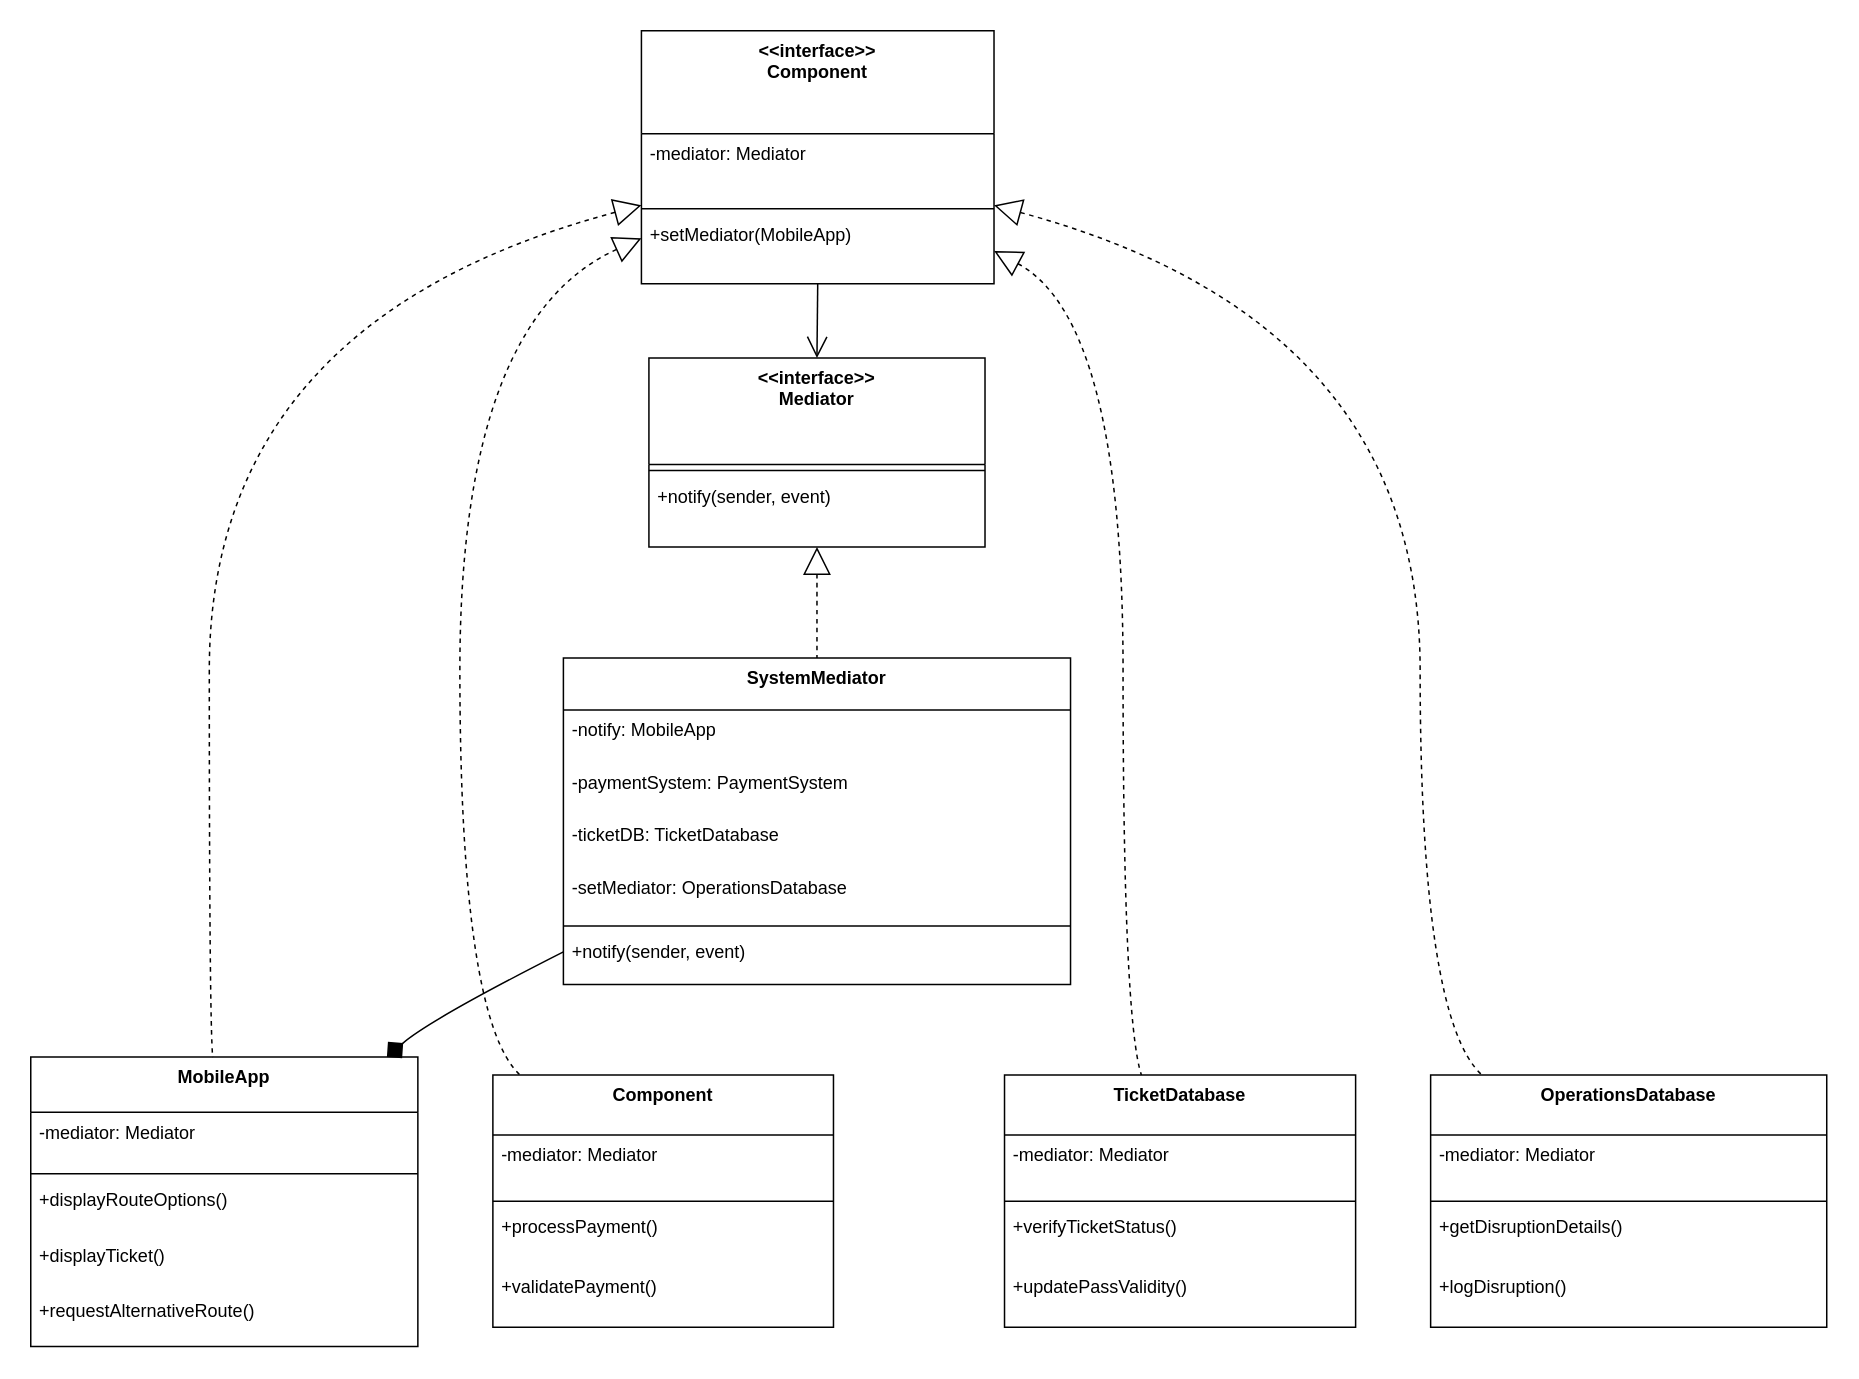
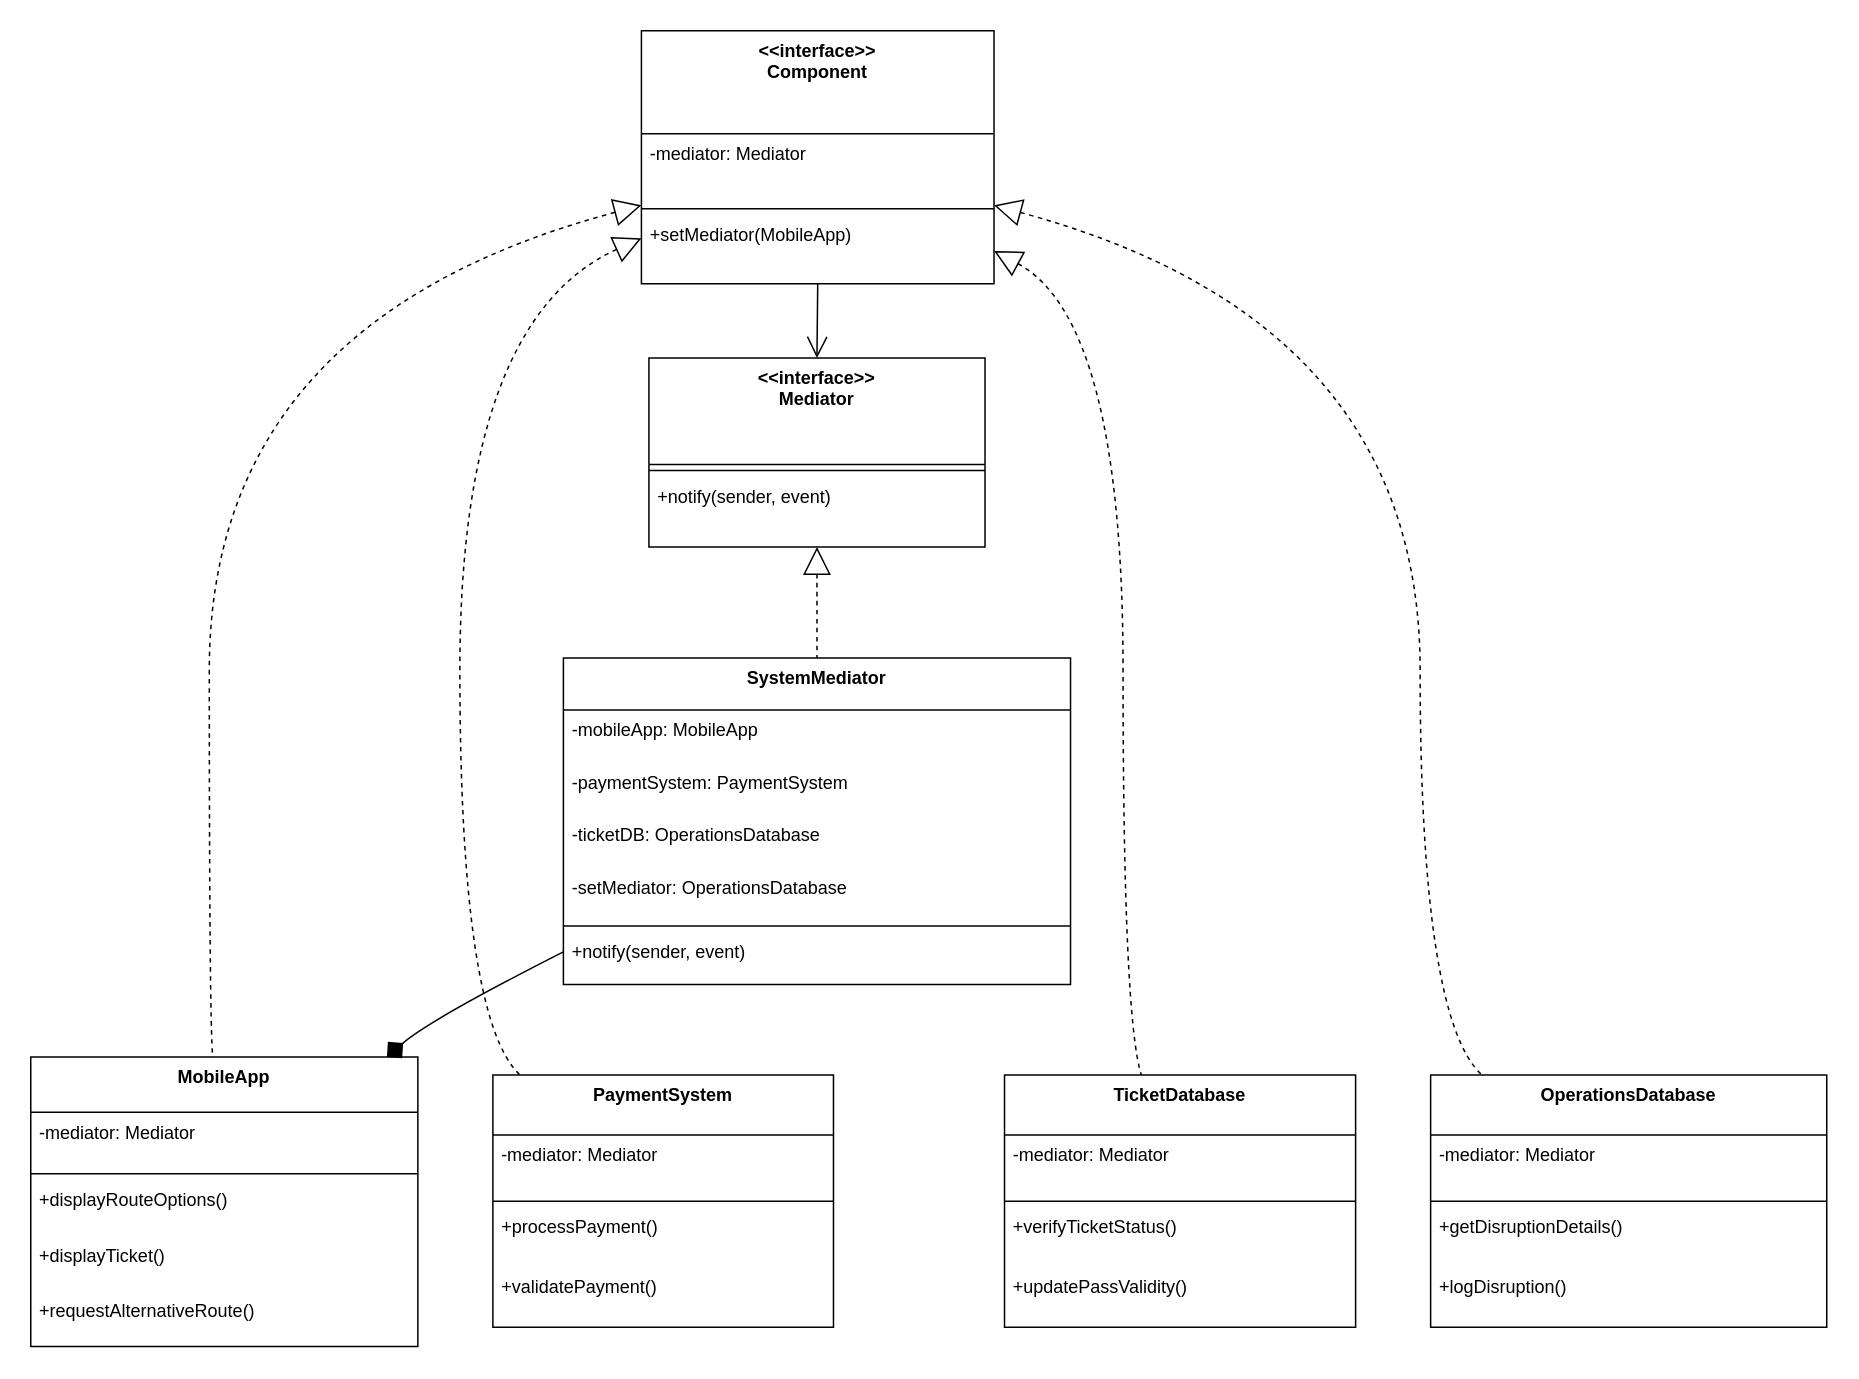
node "-notify: MobileApp": label "-notify: MobileApp" -> "-mobileApp: MobileApp"
node "-ticketDB: TicketDatabase": label "-ticketDB: TicketDatabase" -> "-ticketDB: OperationsDatabase"
node "Component": label "Component" -> "PaymentSystem"
